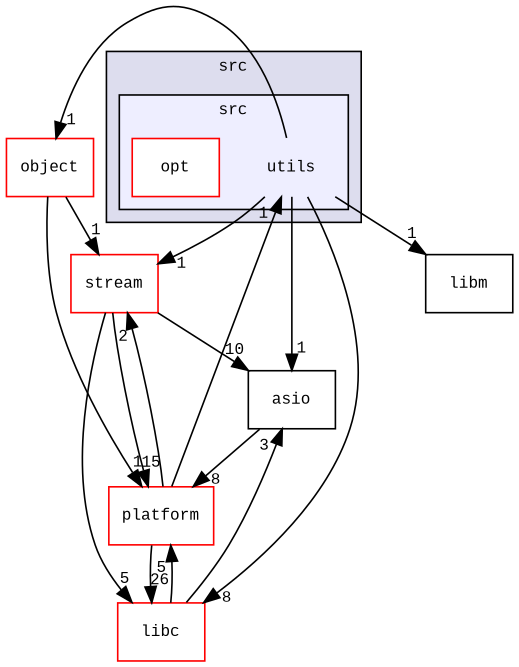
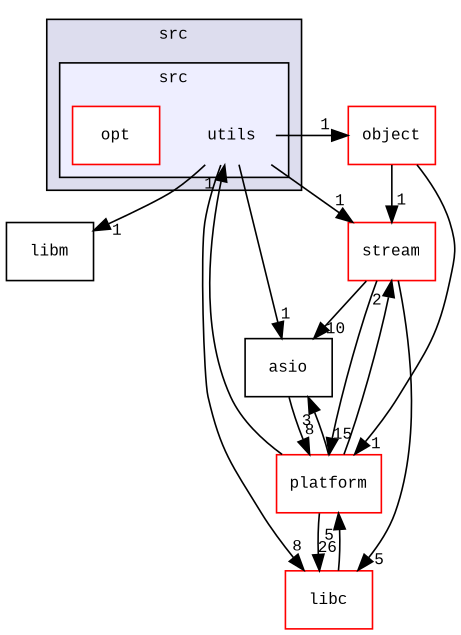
edge "libc" -> "asio": now "platform" -> "asio"
